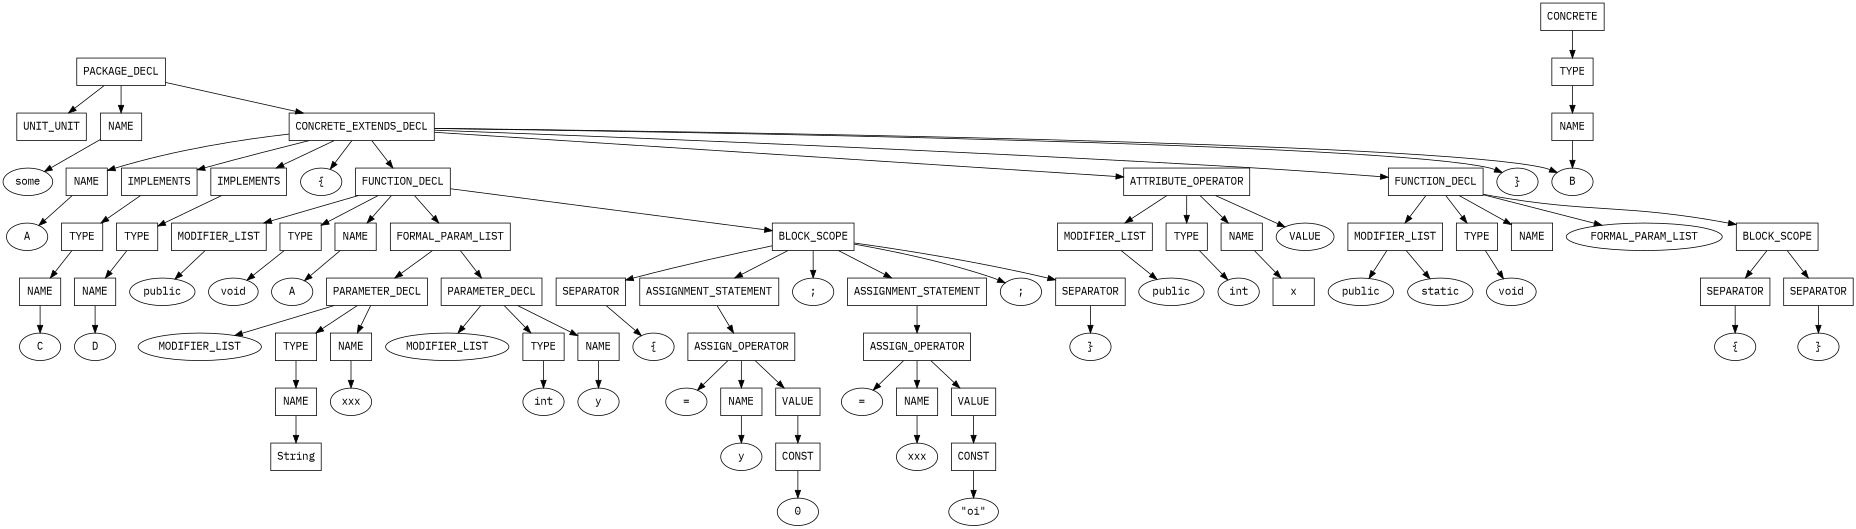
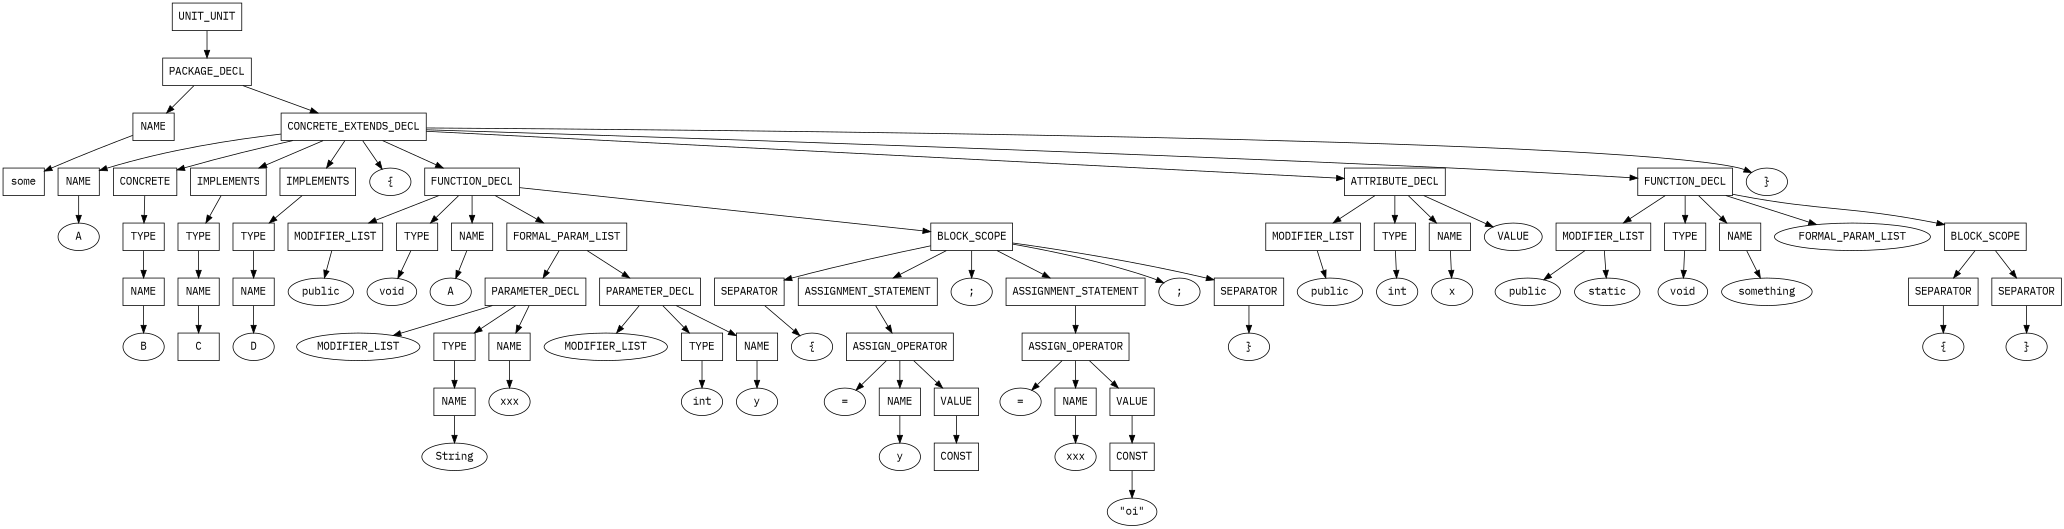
edge "PACKAGE_DECL" -> "UNIT_UNIT": reversed
edge "CONCRETE_EXTENDS_DECL" -> "B": now "CONCRETE_EXTENDS_DECL" -> "CONCRETE"
node "some": shape ellipse -> box
node "ATTRIBUTE_OPERATOR": label "ATTRIBUTE_OPERATOR" -> "ATTRIBUTE_DECL"
node "x": shape box -> ellipse
node "something": added
node "C": shape ellipse -> box
node "String": shape box -> ellipse
node "0": removed
